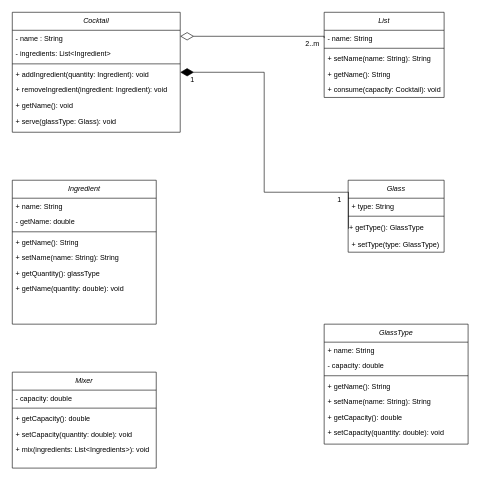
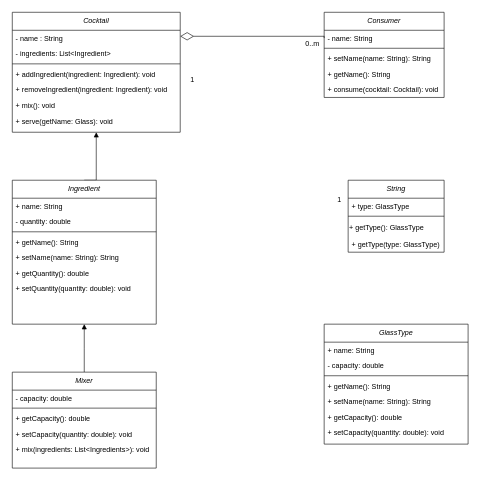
node "List": label "List" -> "Consumer"
node "2..m": label "2..m" -> "0..m"
edge "+ getType(): GlassType" -> "Cocktail": removed
node "+ addIngredient(quantity: Ingredient): void": label "+ addIngredient(quantity: Ingredient): void" -> "+ addIngredient(ingredient: Ingredient): void"
node "+ consume(capacity: Cocktail): void": label "+ consume(capacity: Cocktail): void" -> "+ consume(cocktail: Cocktail): void"
node "+ getName(): void": label "+ getName(): void" -> "+ mix(): void"
node "+ serve(glassType: Glass): void": label "+ serve(glassType: Glass): void" -> "+ serve(getName: Glass): void"
edge "Ingredient" -> "Cocktail": added
node "Glass": label "Glass" -> "String"
node "+ type: String": label "+ type: String" -> "+ type: GlassType"
node "- getName: double": label "- getName: double" -> "- quantity: double"
node "+ setType(type: GlassType)": label "+ setType(type: GlassType)" -> "+ getType(type: GlassType)"
node "+ getQuantity(): glassType": label "+ getQuantity(): glassType" -> "+ getQuantity(): double"
node "+ getName(quantity: double): void": label "+ getName(quantity: double): void" -> "+ setQuantity(quantity: double): void"
edge "Mixer" -> "Ingredient": added
